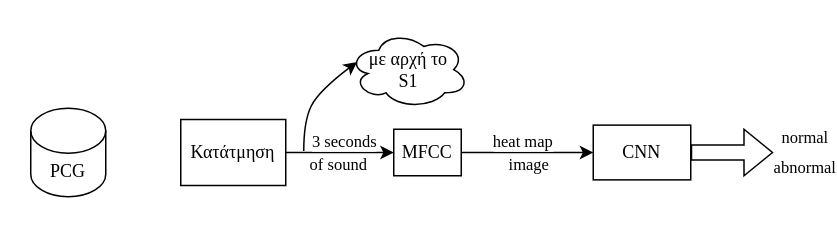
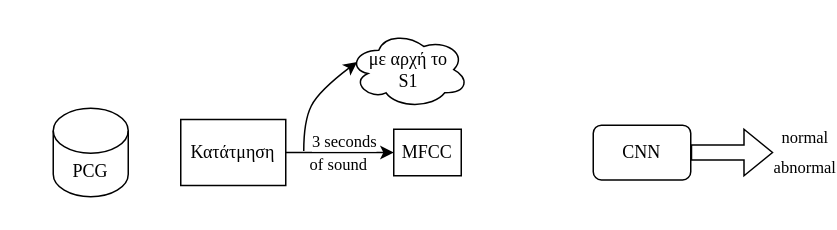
node "PCG": moved (68, 152) -> (91, 152)
edge "MFCC" -> "CNN": removed, labels "heat map", "image"
node "CNN": shape rectangle -> rounded rectangle
